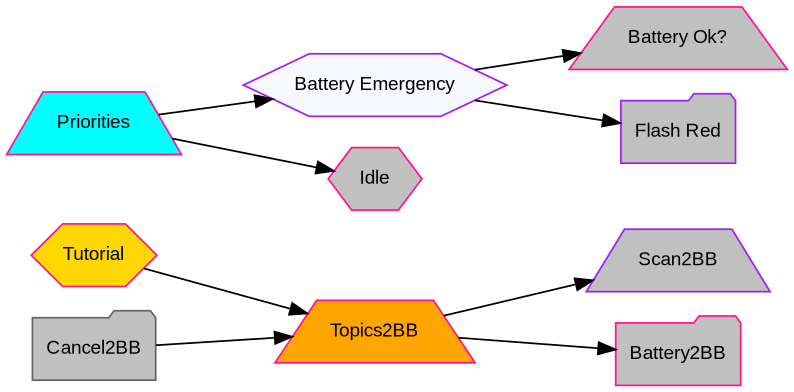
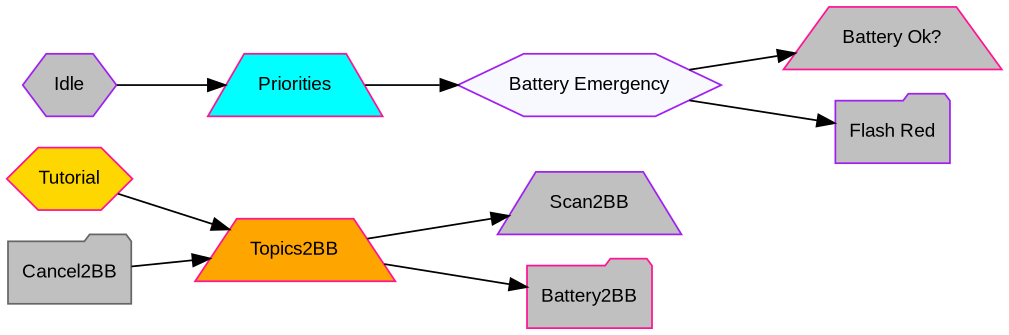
edge "Priorities" -> "Idle": reversed
node "Idle": color deeppink -> purple
